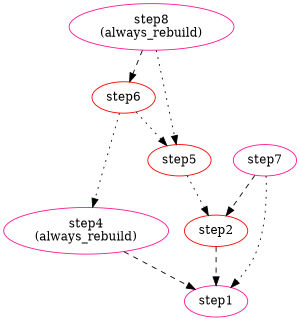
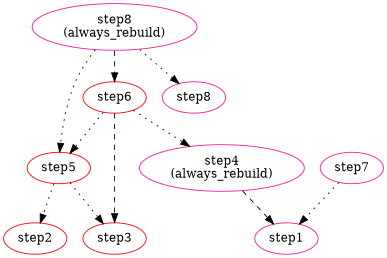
node "step8": added
edge "step7" -> "step2": removed
node "step3": added
edge "step2" -> "step1": removed
